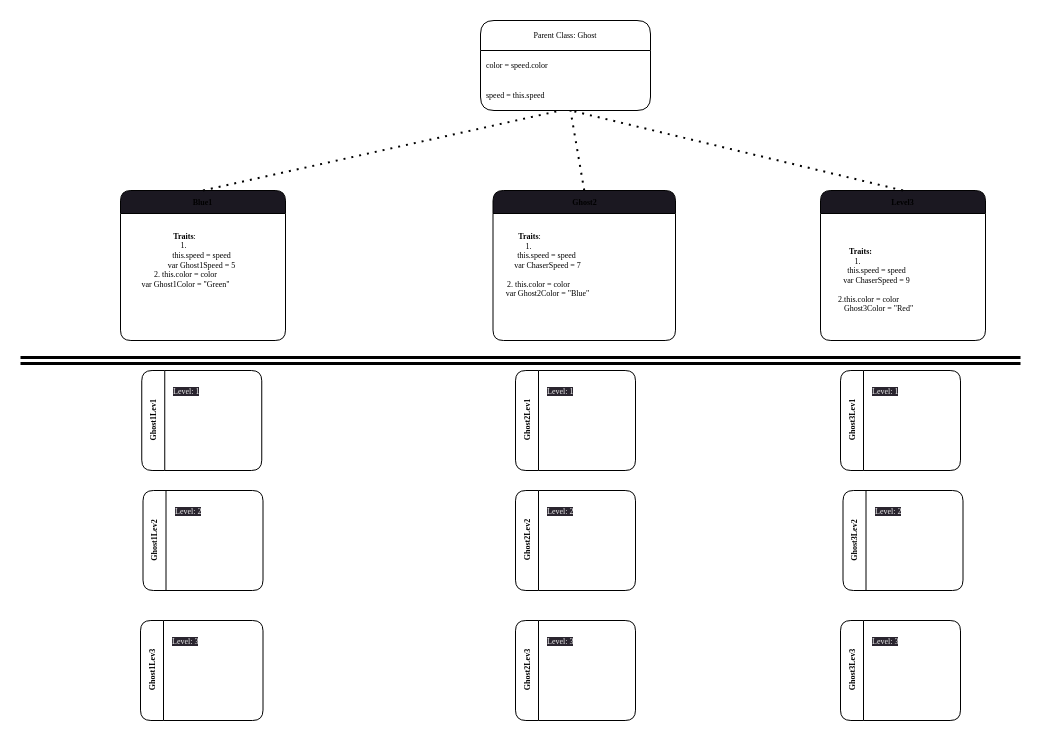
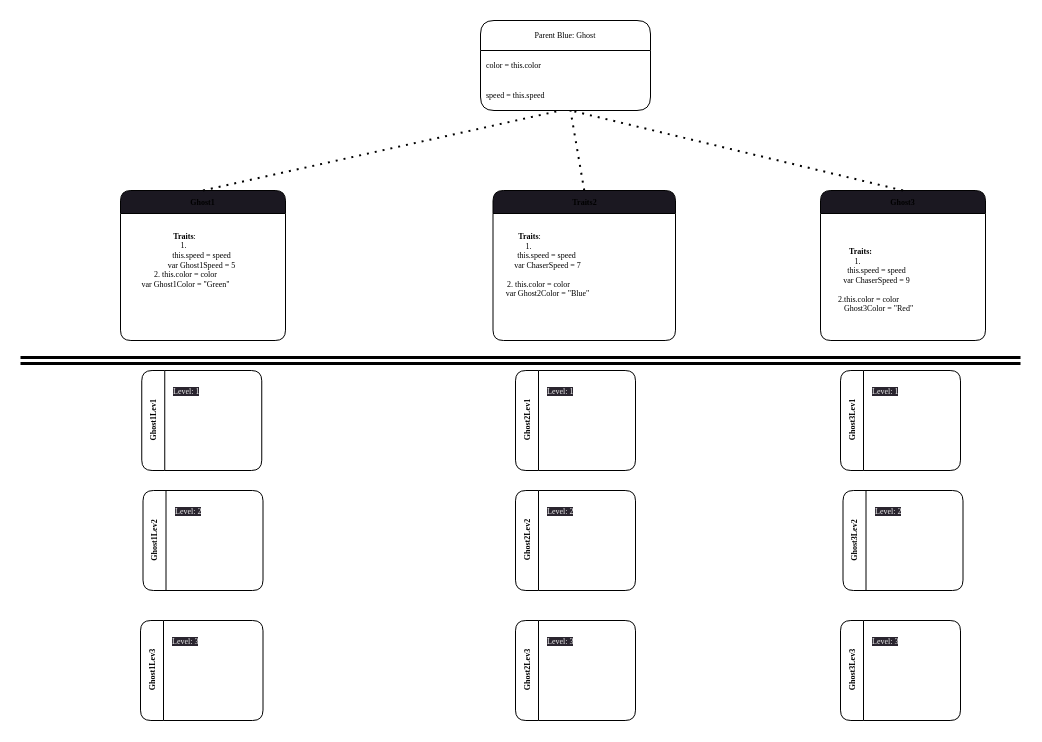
node "Parent Class: Ghost": label "Parent Class: Ghost" -> "Parent Blue: Ghost"
node "color = speed.color": label "color = speed.color" -> "color = this.color"
node "Blue1": label "Blue1" -> "Ghost1"
node "Ghost2": label "Ghost2" -> "Traits2"
node "Level3": label "Level3" -> "Ghost3"
